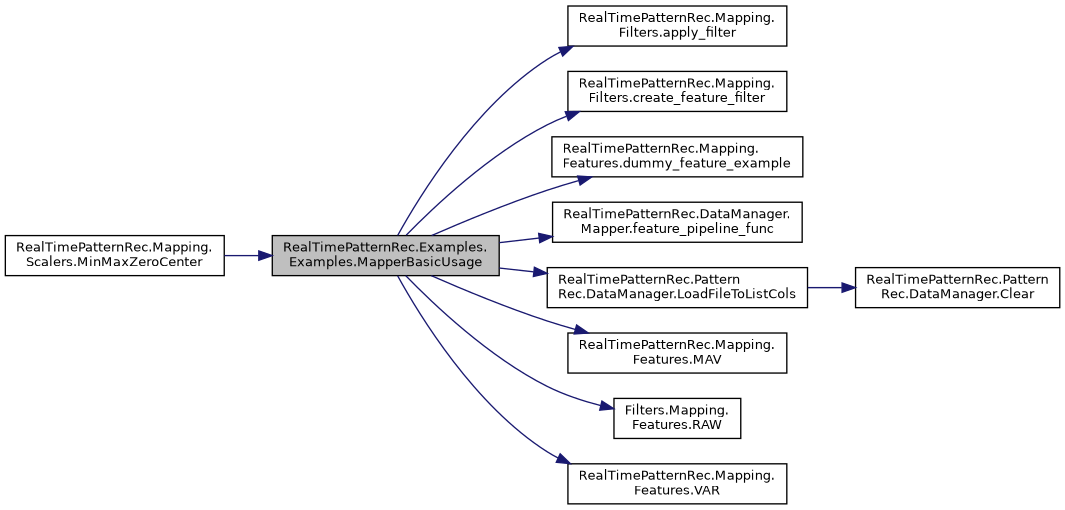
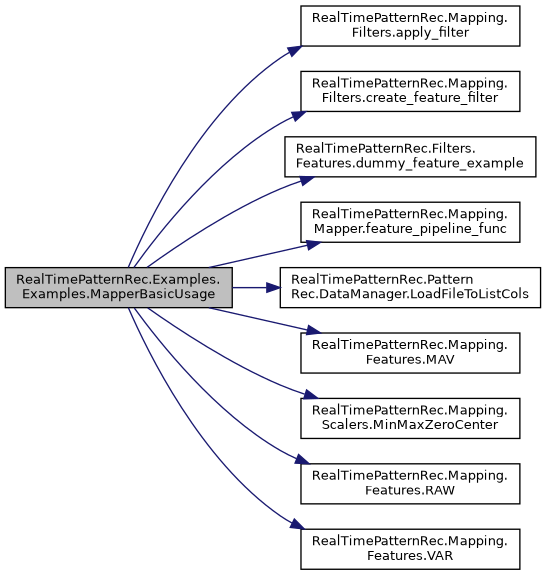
node "RealTimePatternRec.Mapping. Features.dummy_feature_example": label "RealTimePatternRec.Mapping. Features.dummy_feature_example" -> "RealTimePatternRec.Filters. Features.dummy_feature_example"
node "RealTimePatternRec.DataManager. Mapper.feature_pipeline_func": label "RealTimePatternRec.DataManager. Mapper.feature_pipeline_func" -> "RealTimePatternRec.Mapping. Mapper.feature_pipeline_func"
edge "RealTimePatternRec.Mapping. Scalers.MinMaxZeroCenter" -> "RealTimePatternRec.Examples. Examples.MapperBasicUsage": reversed
node "RealTimePatternRec.Pattern Rec.DataManager.Clear": removed
node "Filters.Mapping. Features.RAW": label "Filters.Mapping. Features.RAW" -> "RealTimePatternRec.Mapping. Features.RAW"
